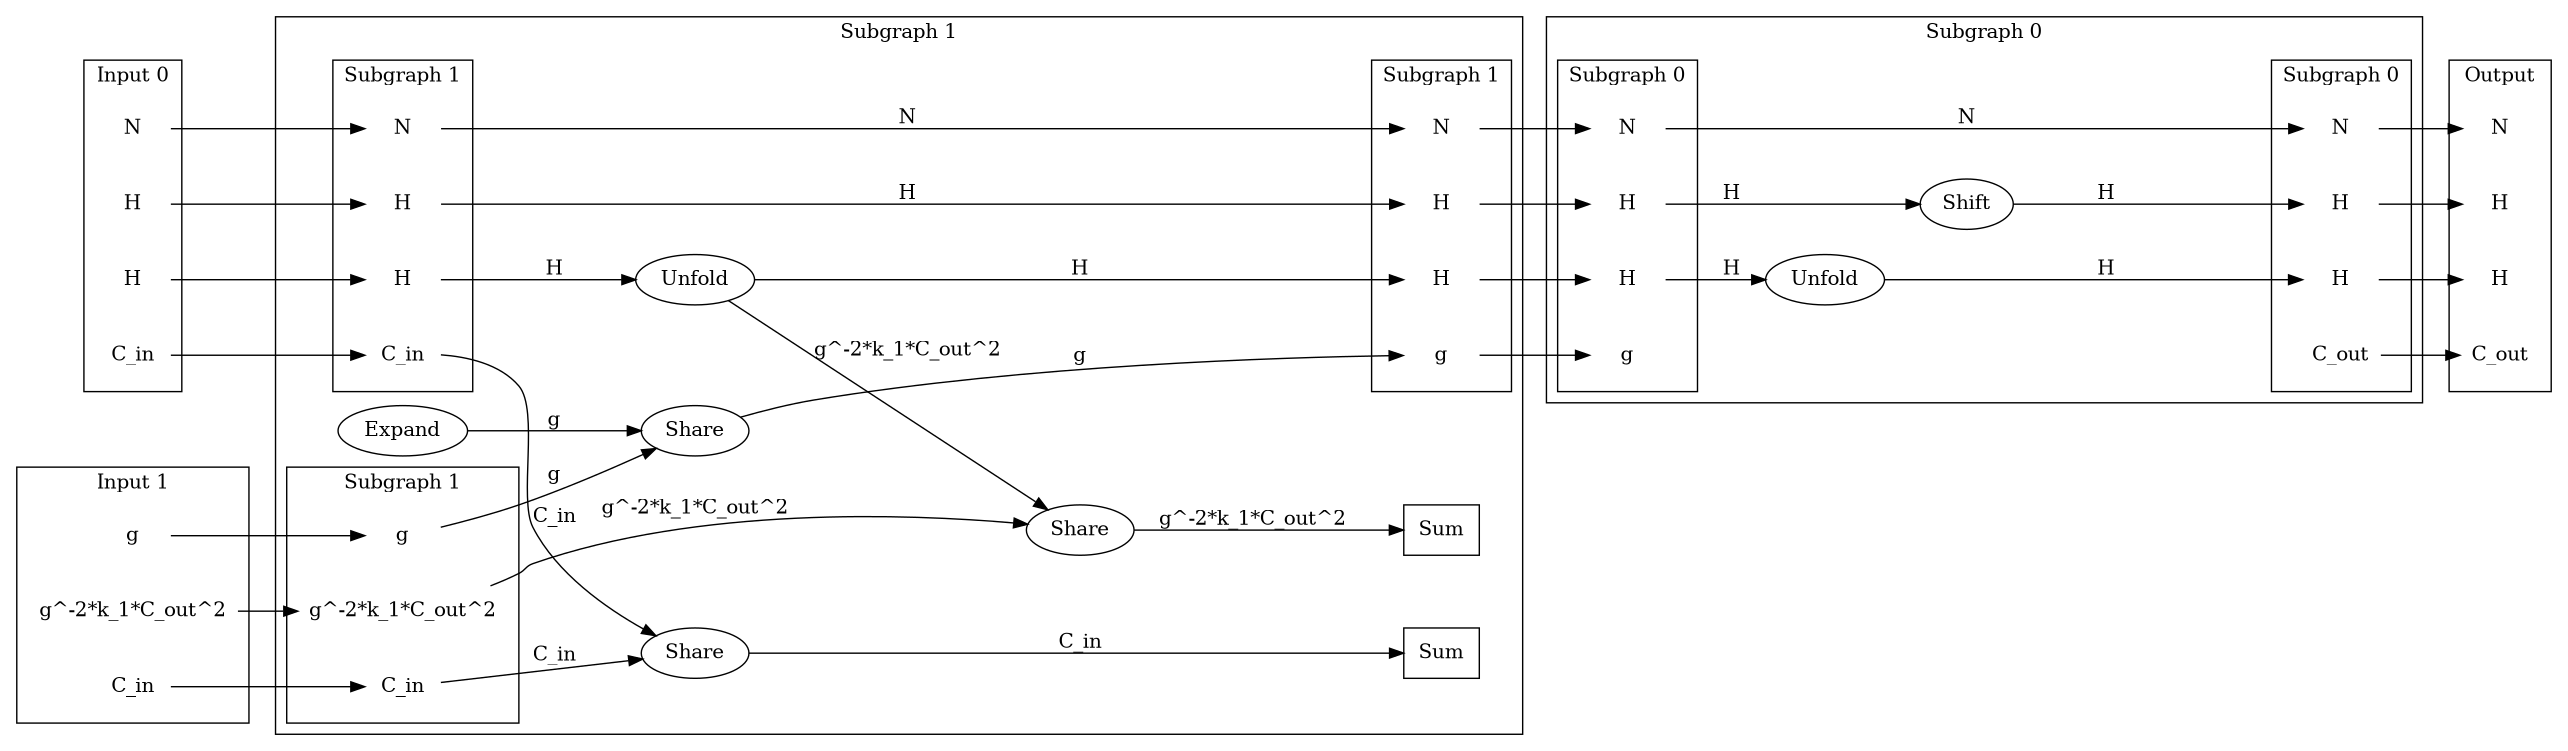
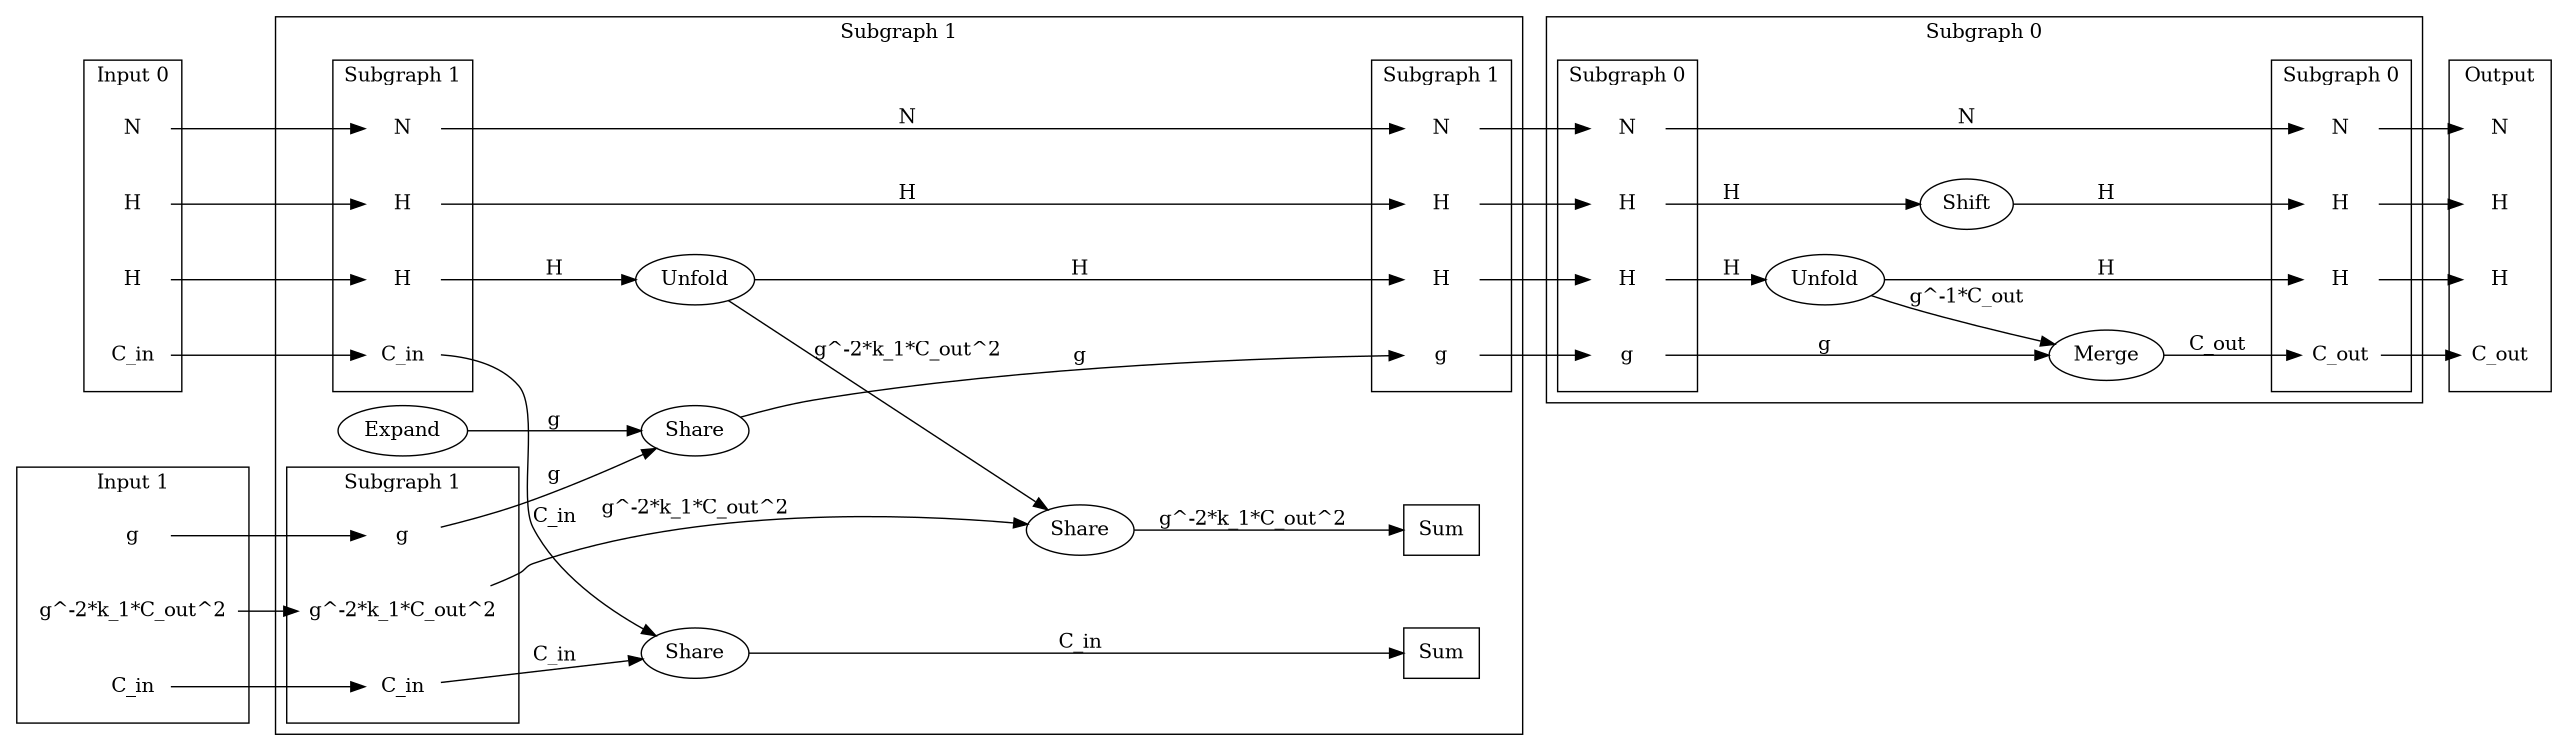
node "Merge": added
